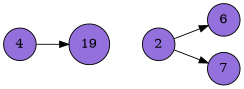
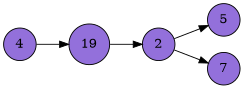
node "6": label "6" -> "5"
edge "19" -> "2": added
